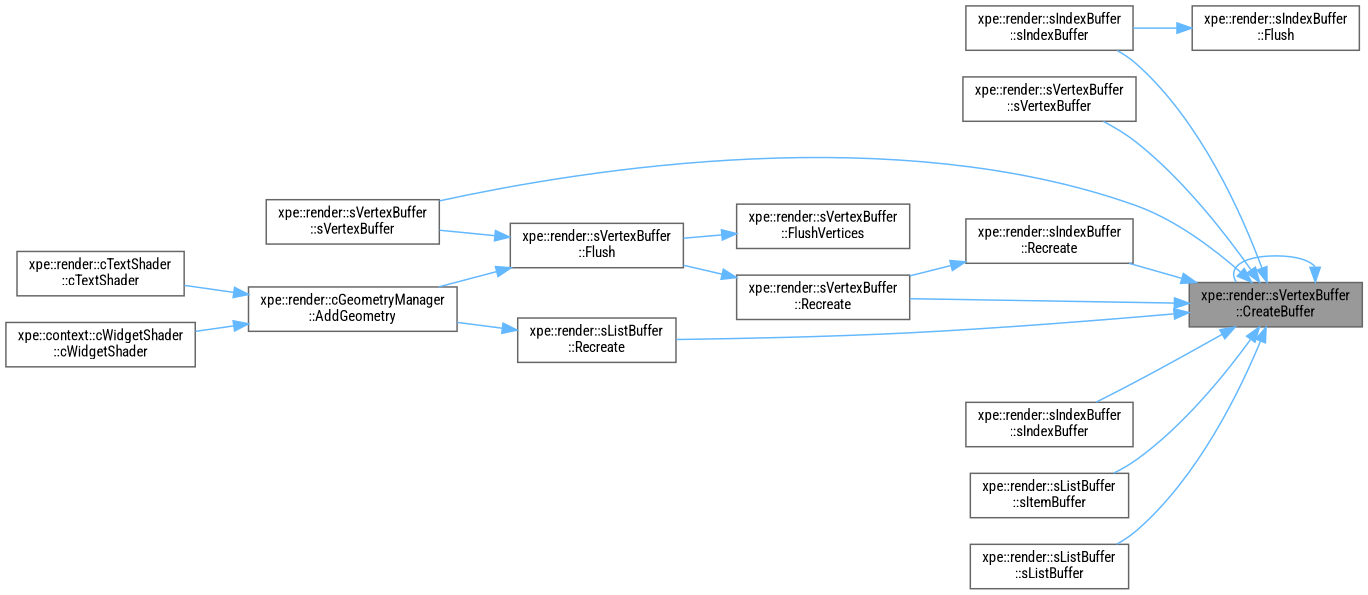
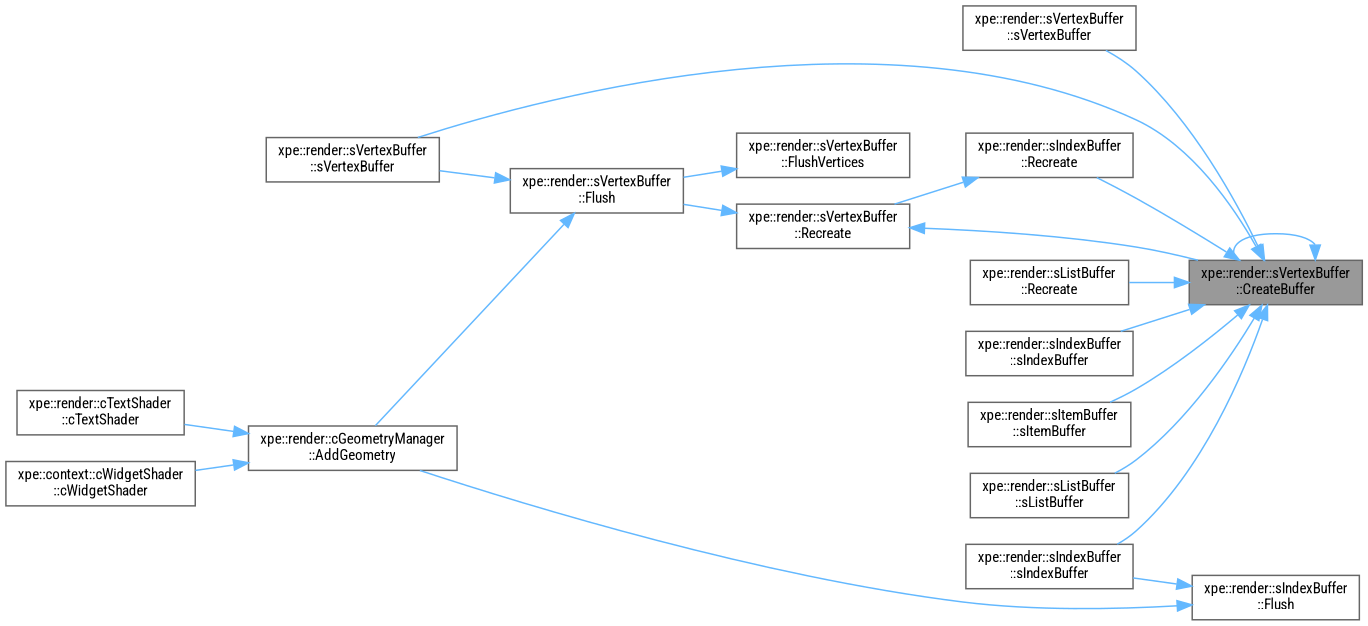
edge "xpe::render::sVertexBuffer ::Recreate" -> "xpe::render::sVertexBuffer ::CreateBuffer": reversed
edge "xpe::render::cGeometryManager ::AddGeometry" -> "xpe::render::sListBuffer ::Recreate": now "xpe::render::cGeometryManager ::AddGeometry" -> "xpe::render::sIndexBuffer ::Flush"
node "xpe::render::sListBuffer ::sItemBuffer": label "xpe::render::sListBuffer ::sItemBuffer" -> "xpe::render::sItemBuffer ::sItemBuffer"
